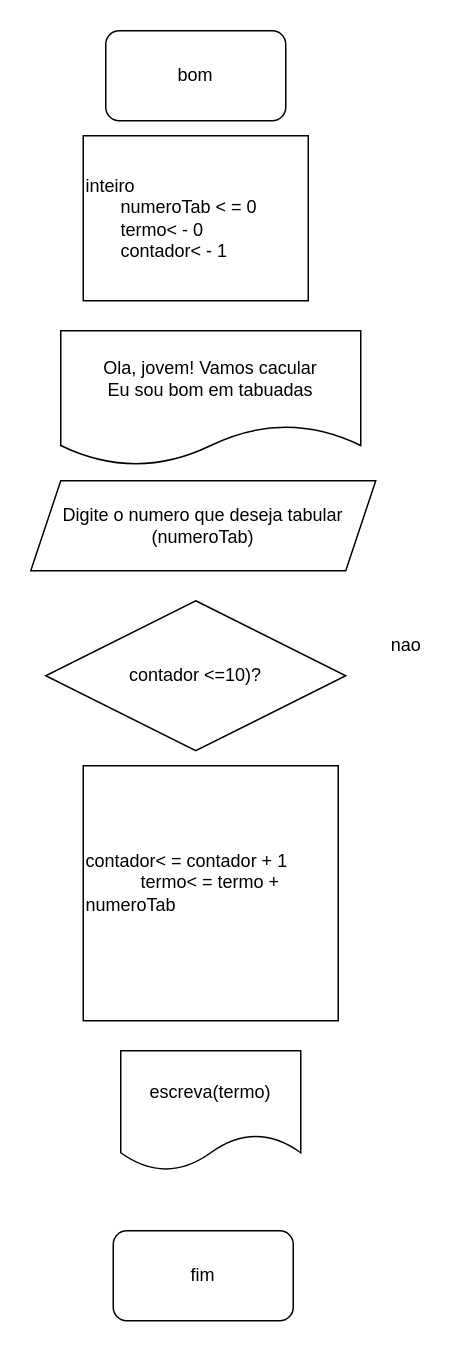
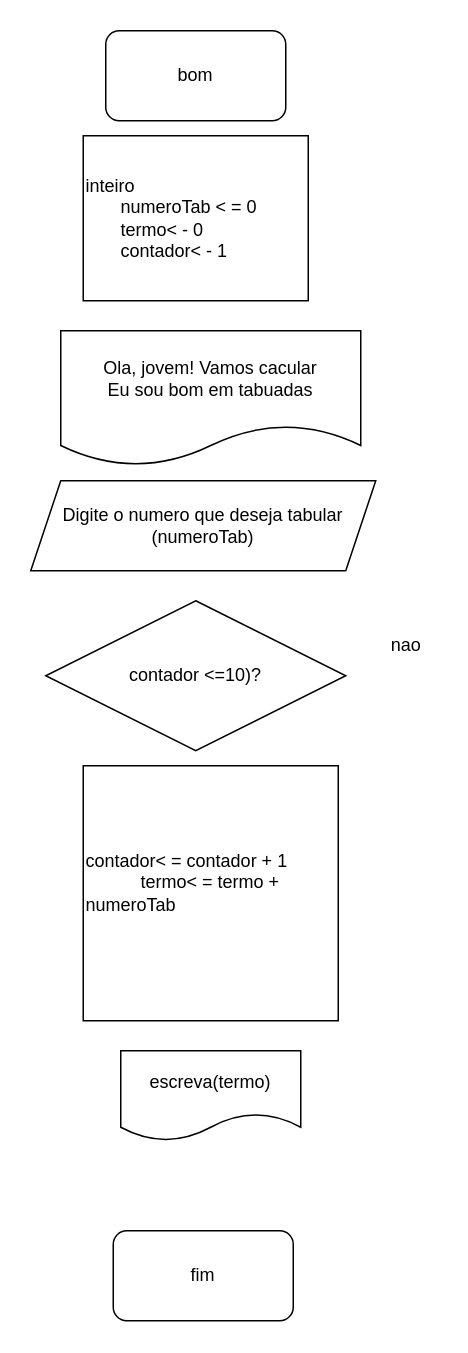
node "escreva(termo)": size 180x120 -> 180x90
